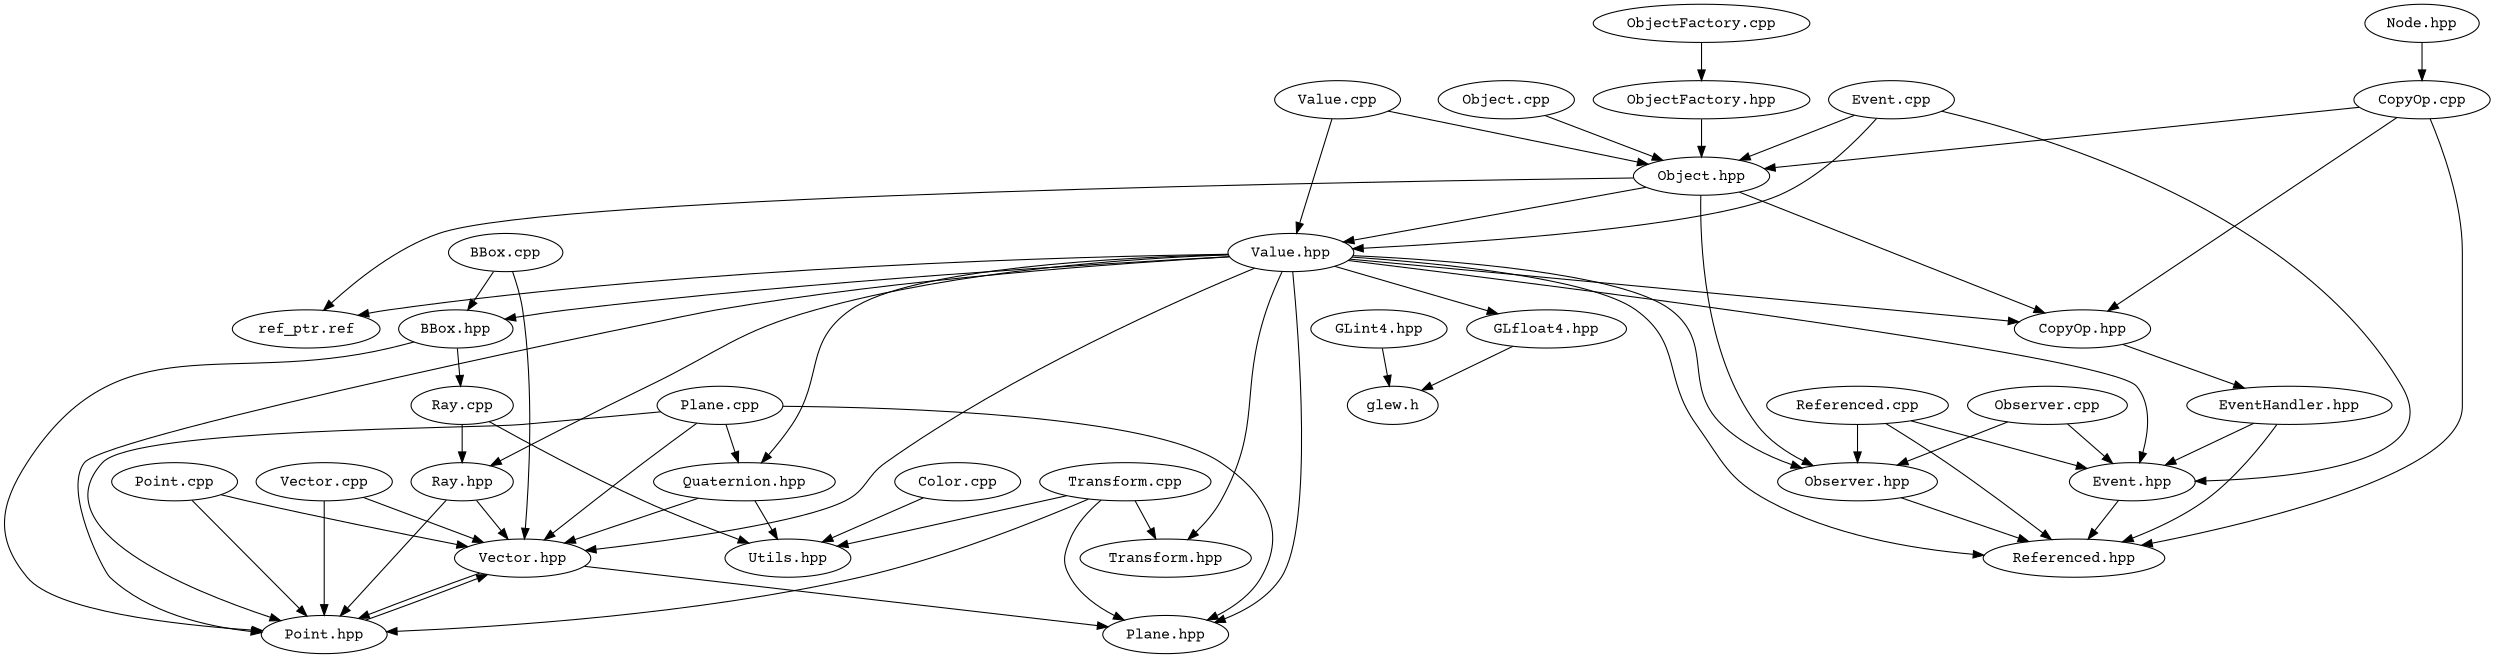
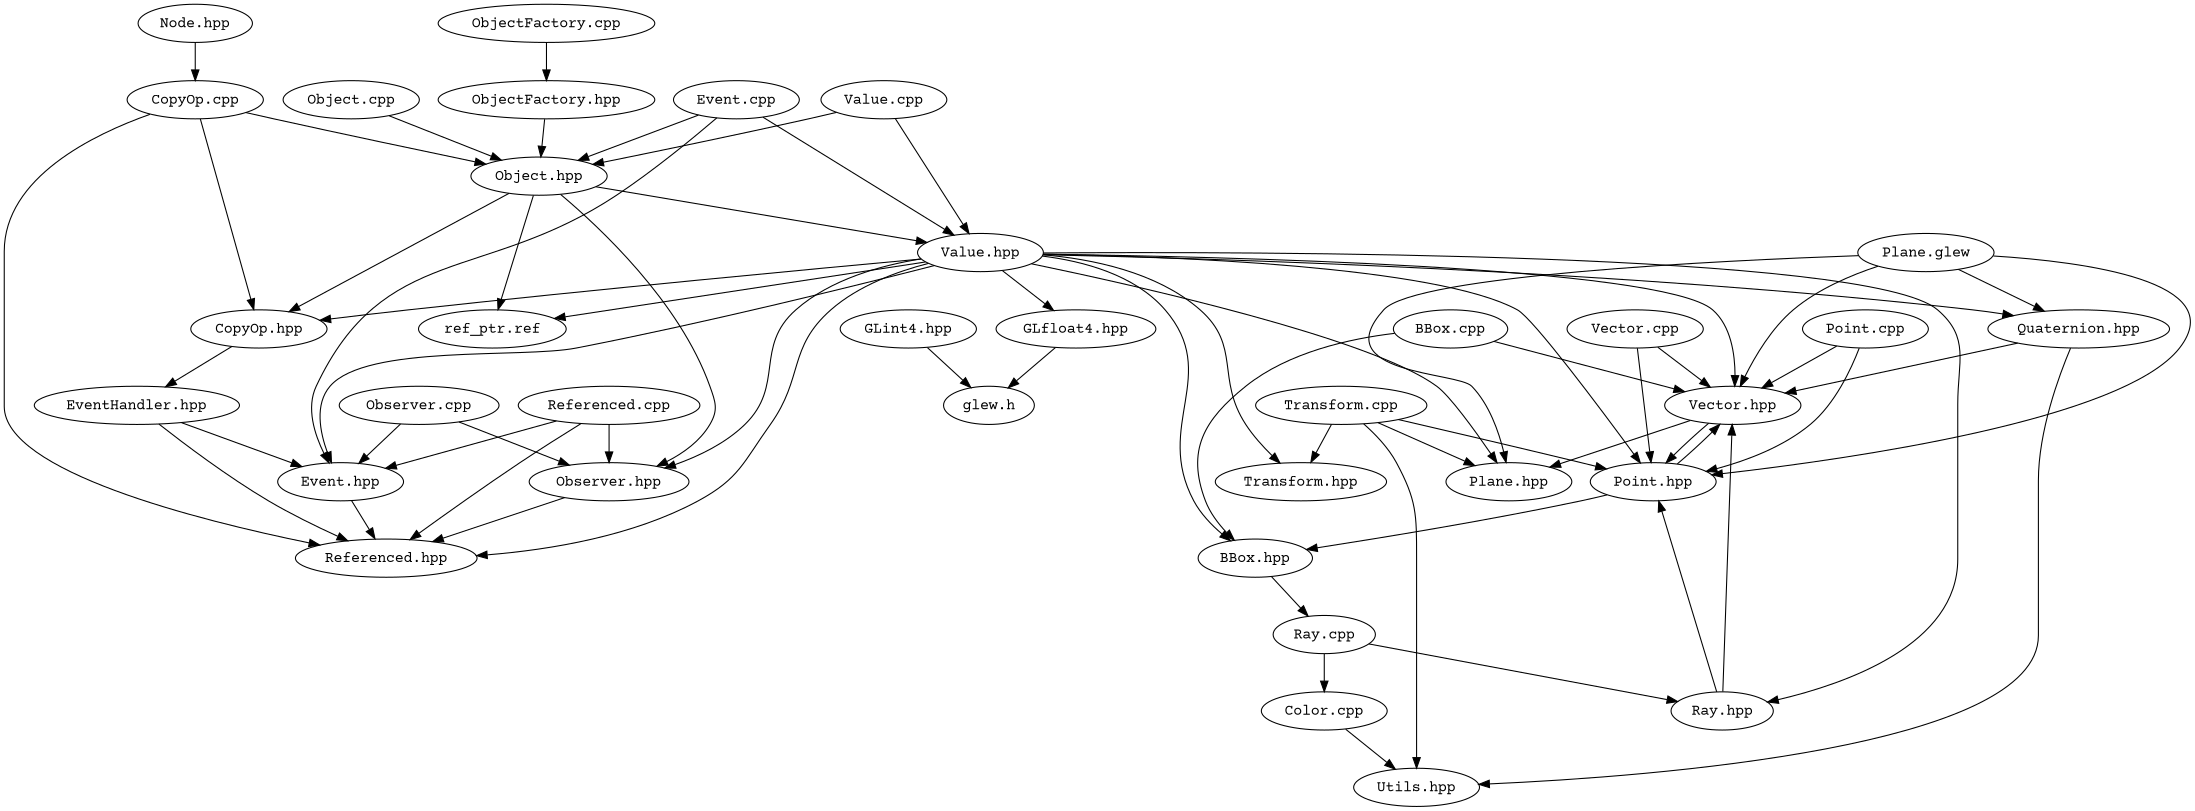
node "Plane.cpp": label "Plane.cpp" -> "Plane.glew"
edge "BBox.hpp" -> "Point.hpp": reversed
edge "Ray.cpp" -> "Utils.hpp": now "Ray.cpp" -> "Color.cpp"
